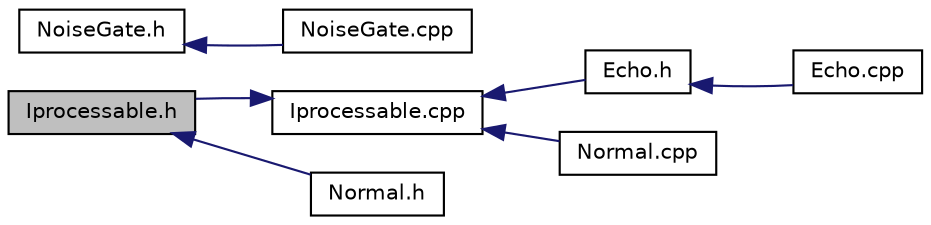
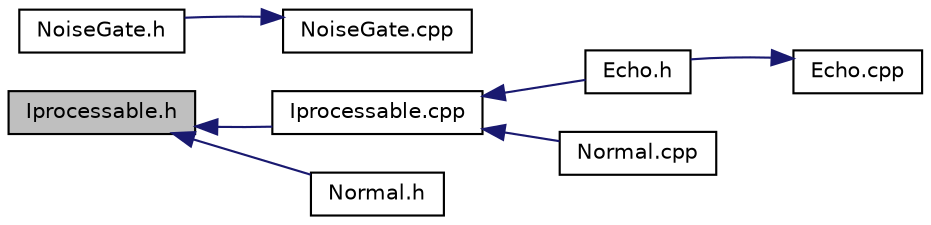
edge "NoiseGate.cpp" -> "NoiseGate.h": reversed
edge "Echo.cpp" -> "Echo.h": reversed
edge "Iprocessable.h" -> "Iprocessable.cpp": reversed
